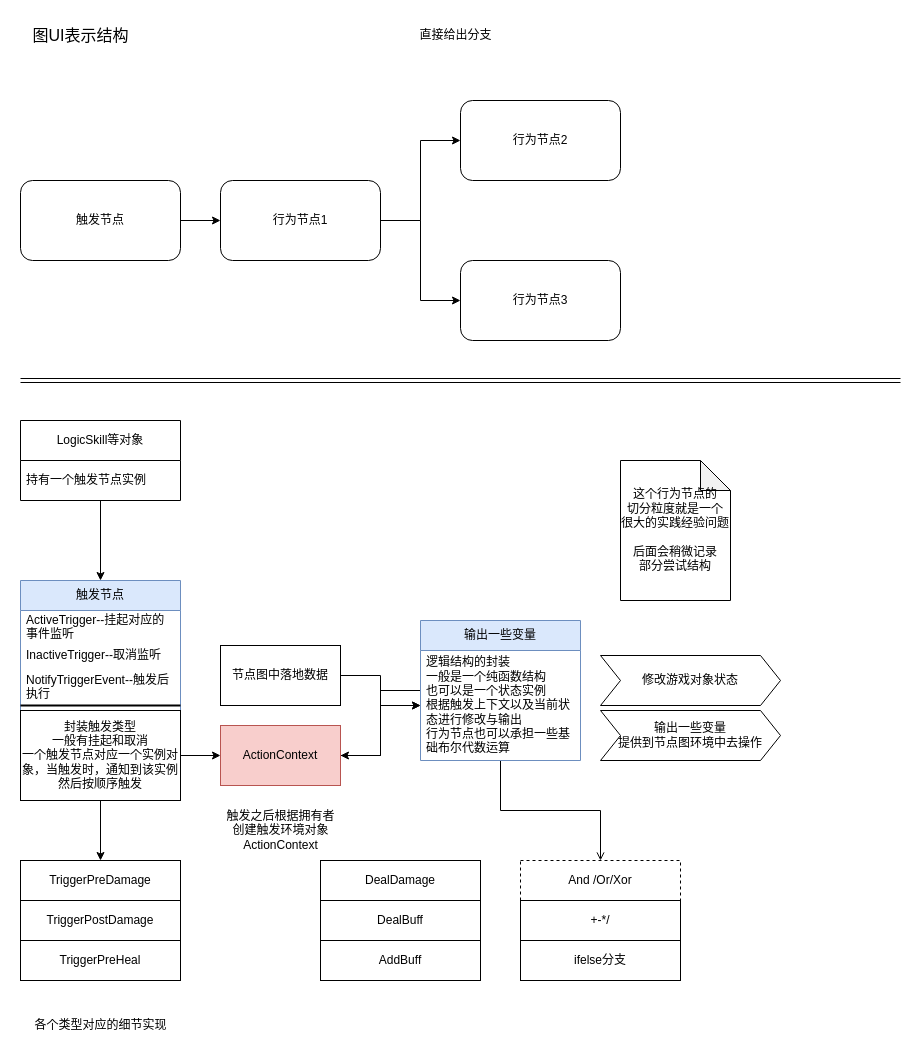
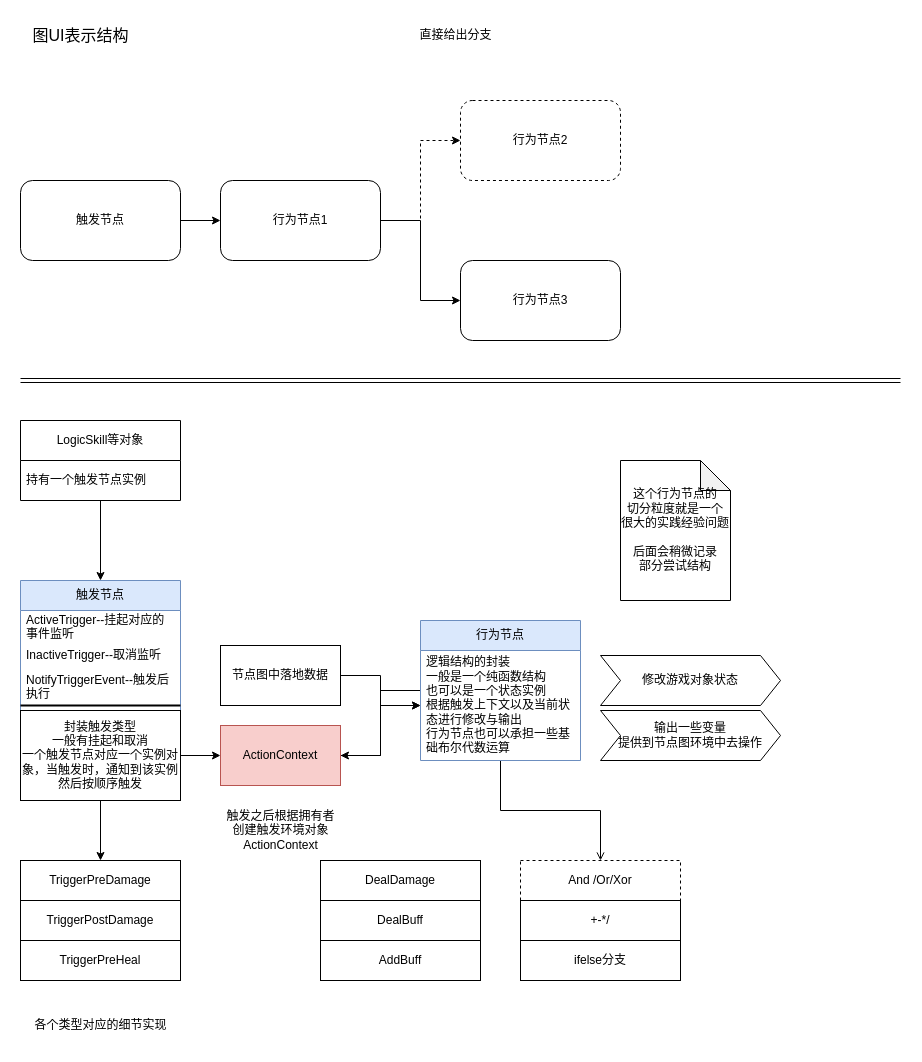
node "行为节点2": style solid -> dashed
edge "行为节点1" -> "行为节点2": style solid -> dashed
node "输出一些变量": label "输出一些变量" -> "行为节点"
